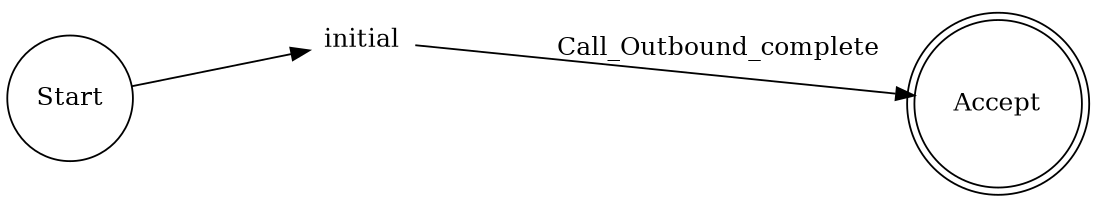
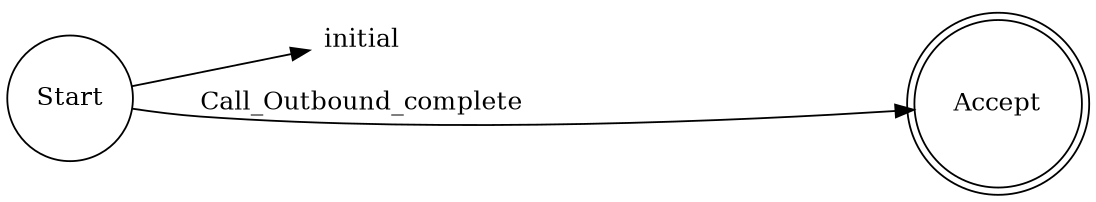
edge "initial" -> "Accept": now "Start" -> "Accept"
